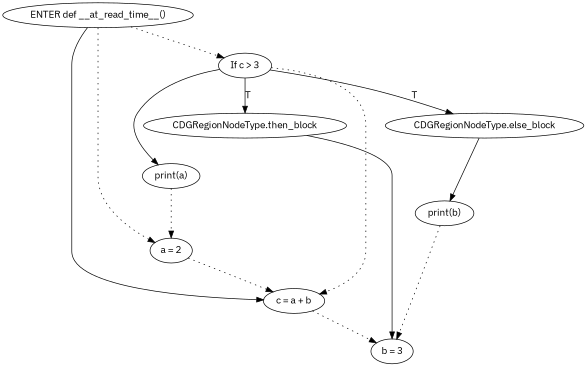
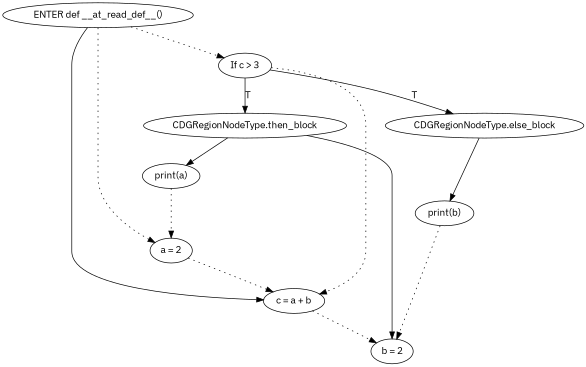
node "ENTER def __at_read_time__()": label "ENTER def __at_read_time__()" -> "ENTER def __at_read_def__()"
edge "If c > 3" -> "print(a)": now "CDGRegionNodeType.then_block" -> "print(a)"
node "b = 3": label "b = 3" -> "b = 2"
